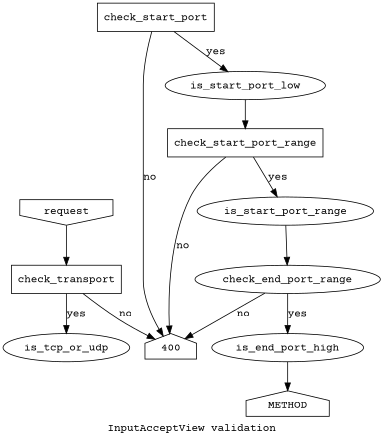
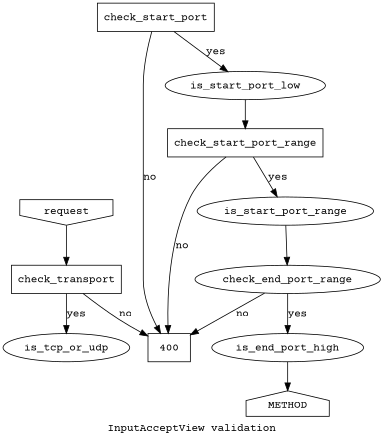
node "400": shape house -> box
